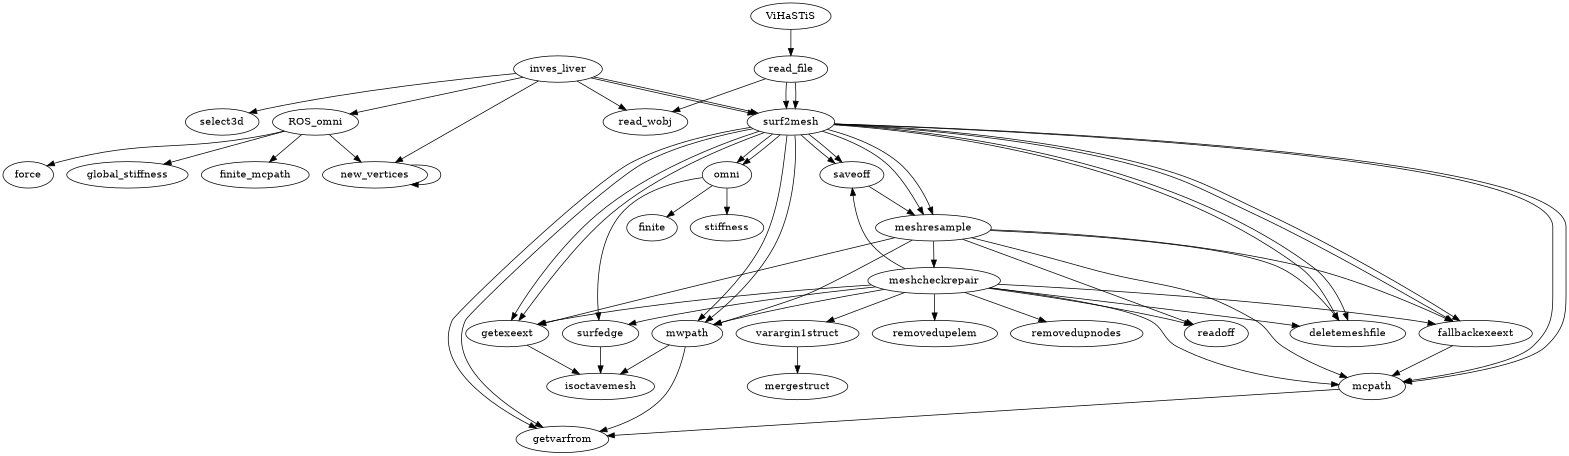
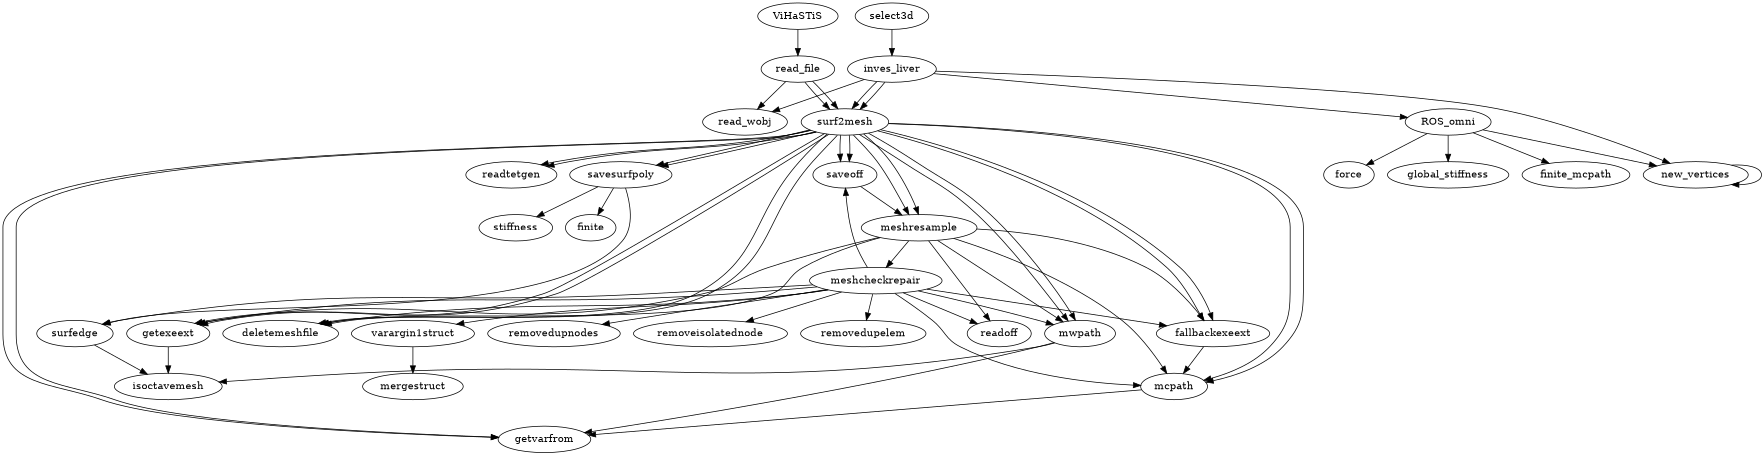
edge "inves_liver" -> "select3d": reversed
node "readtetgen": added
node "omni": label "omni" -> "savesurfpoly"
node "removeisolatednode": added
